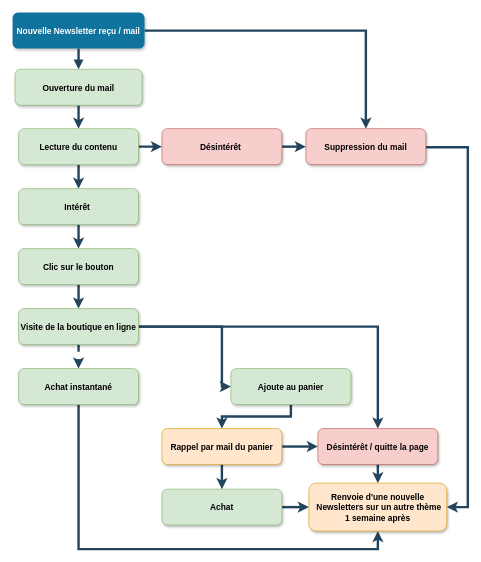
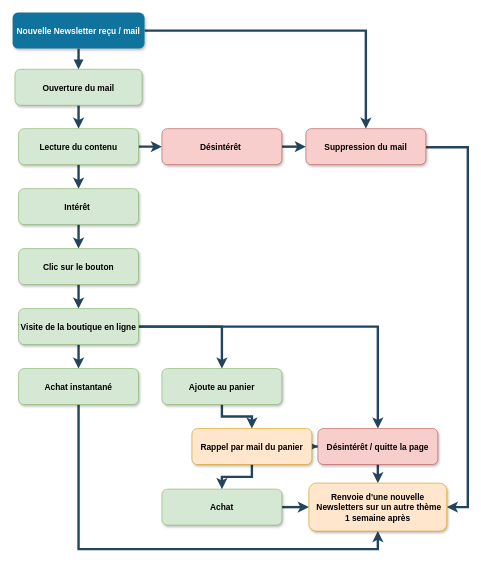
edge "Visite de la boutique en ligne" -> "Achat instantané": style dashed -> solid
node "Ajoute au panier": moved (291, 387) -> (222, 387)
node "Rappel par mail du panier": moved (222, 447) -> (252, 447)
